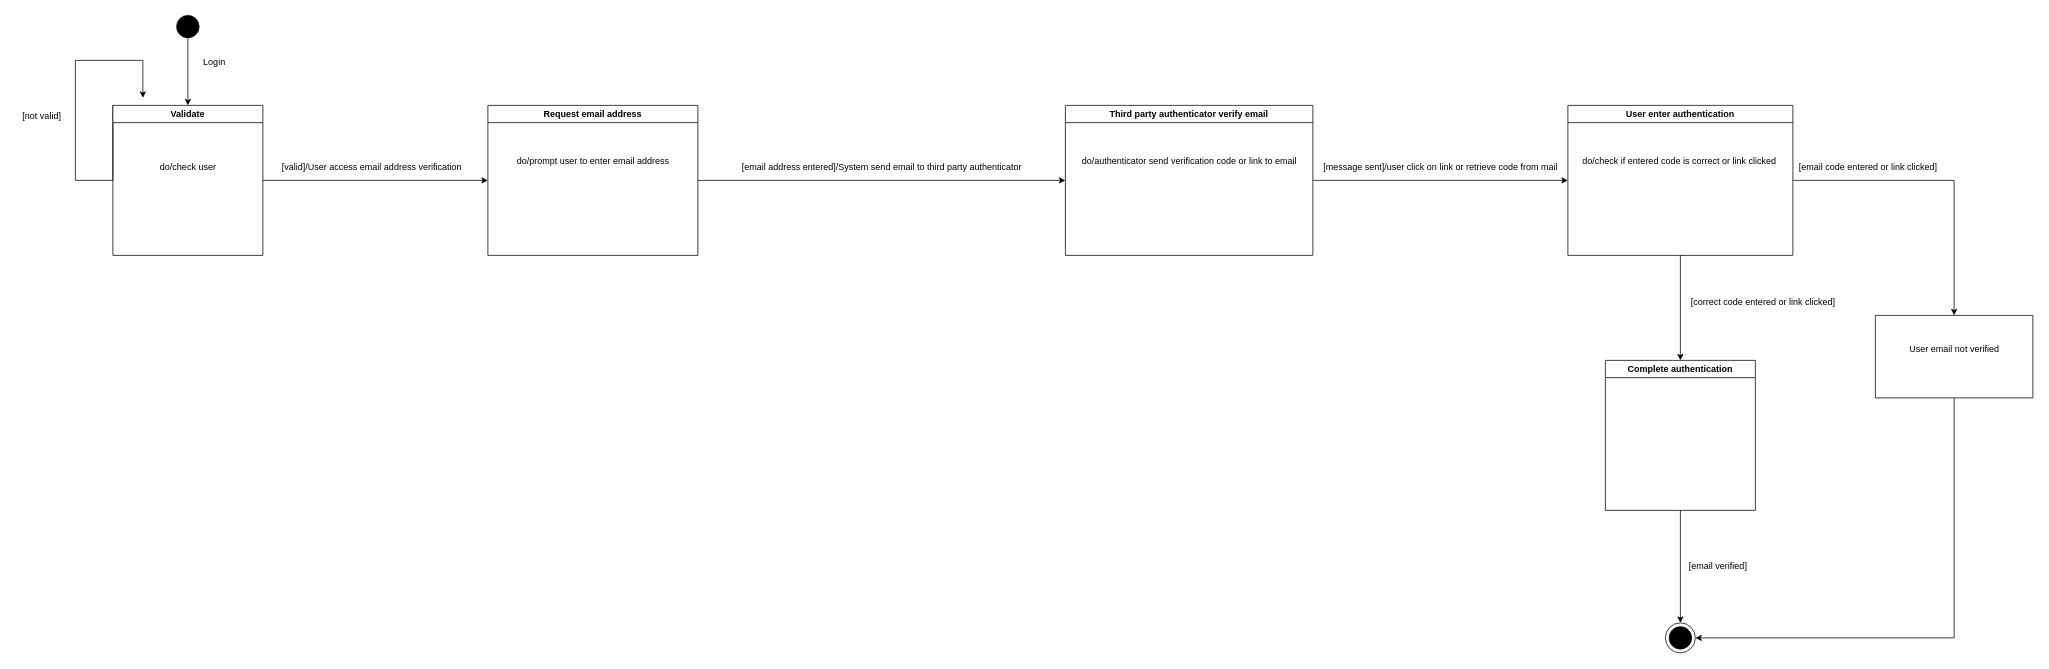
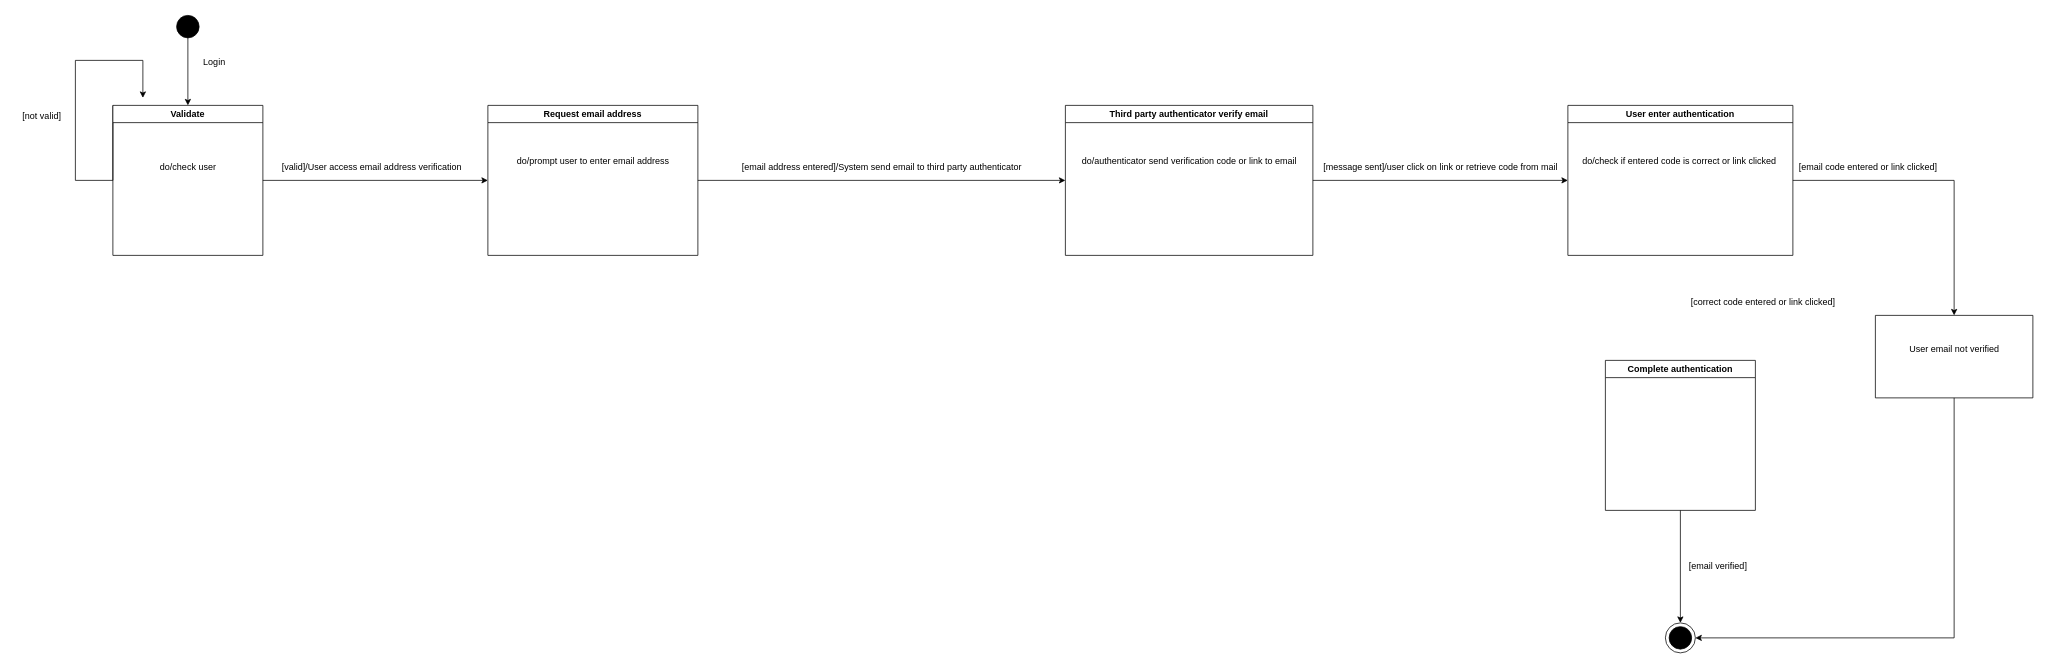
edge "User enter authentication" -> "Complete authentication": removed
